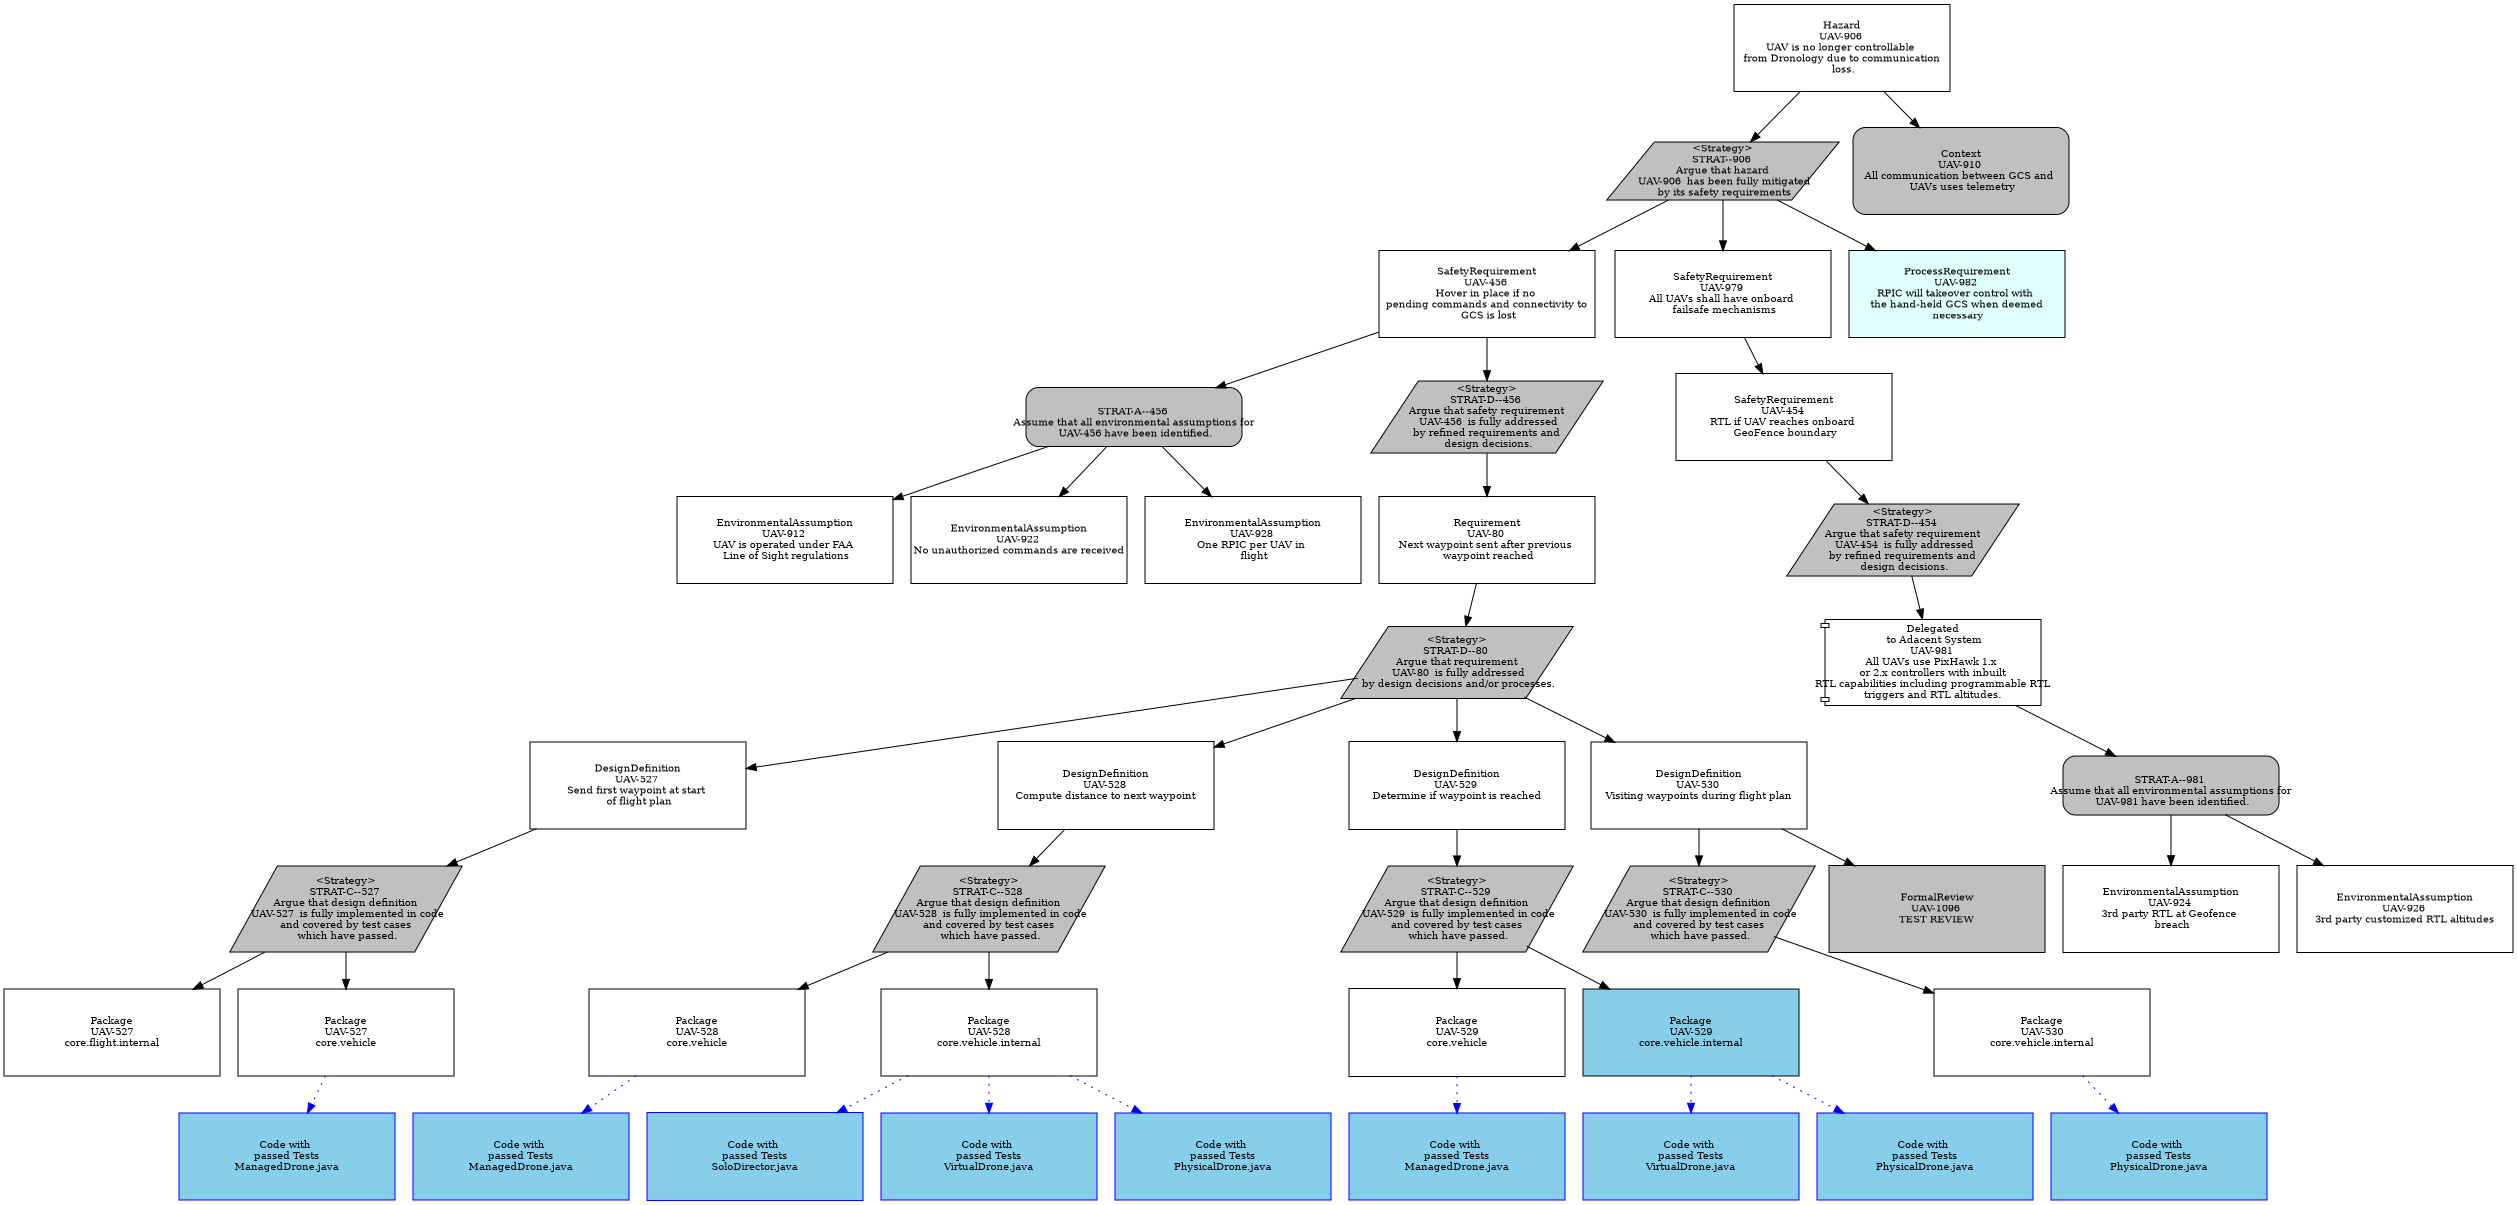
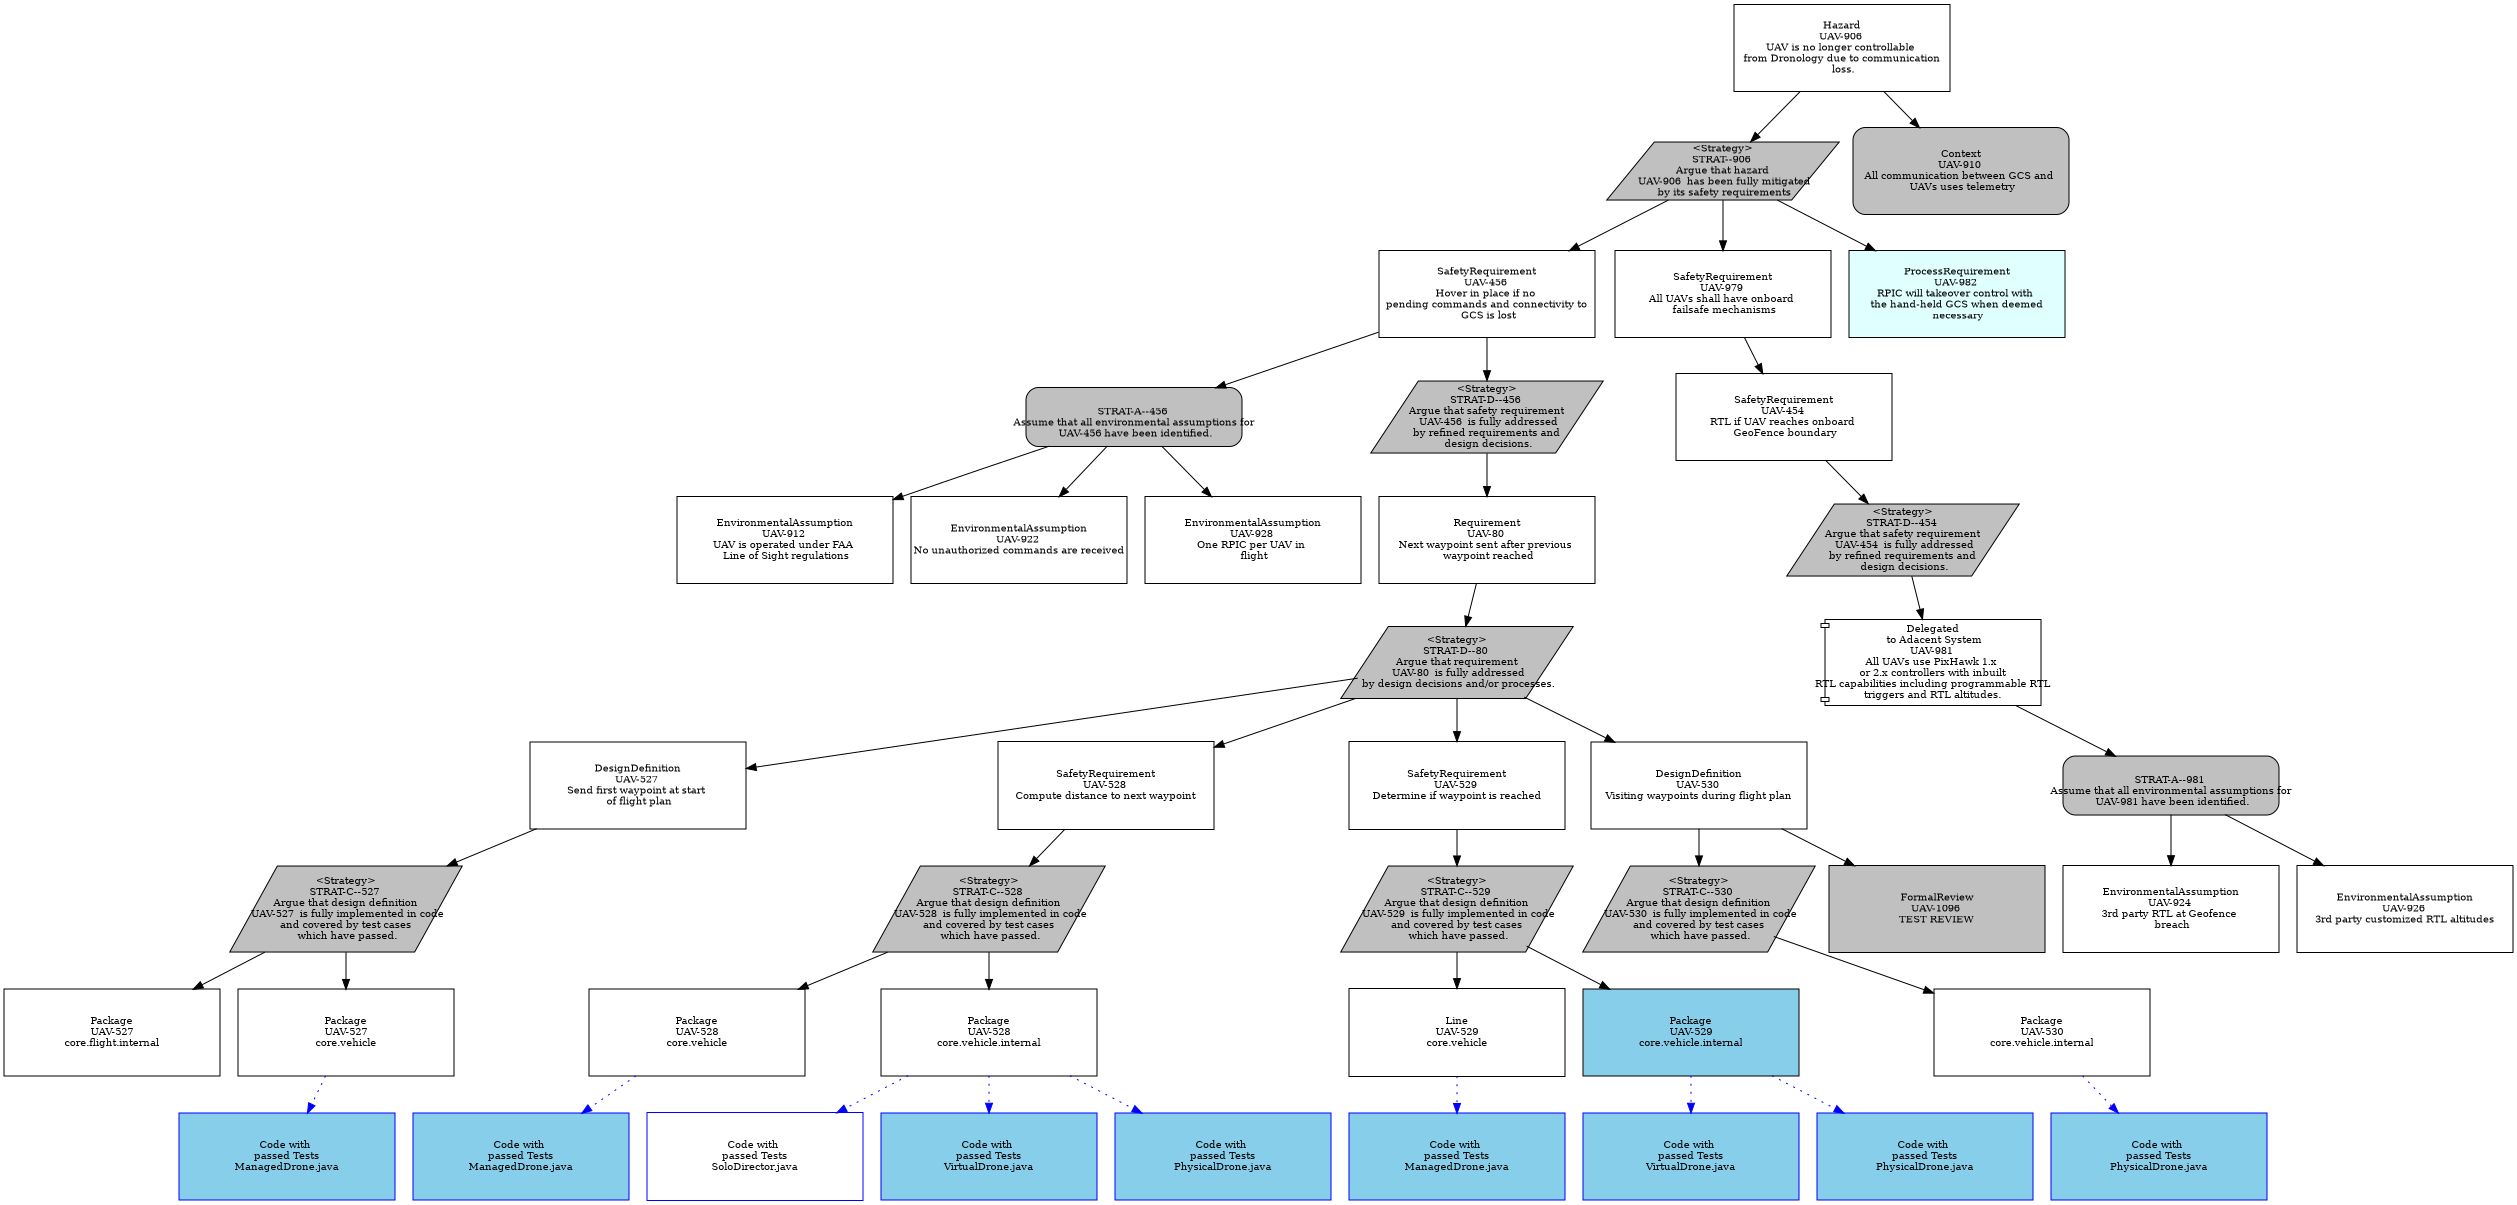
node "DesignDefinition UAV-528 Compute distance to next waypoint": label "DesignDefinition UAV-528 Compute distance to next waypoint" -> "SafetyRequirement UAV-528 Compute distance to next waypoint"
node "DesignDefinition UAV-529 Determine if waypoint is reached": label "DesignDefinition UAV-529 Determine if waypoint is reached" -> "SafetyRequirement UAV-529 Determine if waypoint is reached"
node "Package UAV-529 core.vehicle": label "Package UAV-529 core.vehicle" -> "Line UAV-529 core.vehicle"
node "Code with passed Tests SoloDirector.java": fillcolor skyblue -> white
